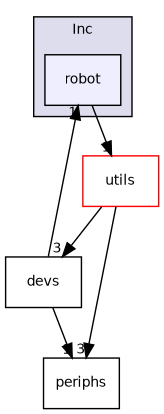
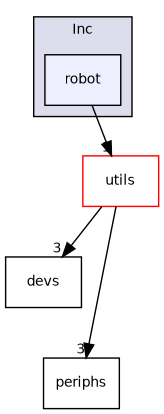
edge "devs" -> "robot": removed
edge "devs" -> "periphs": removed
